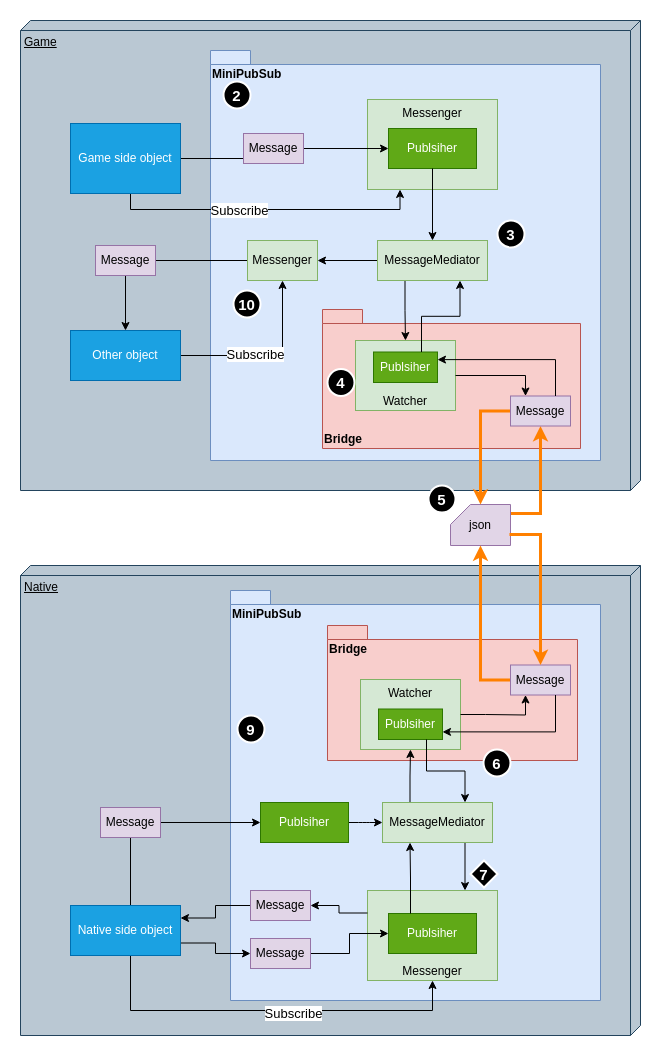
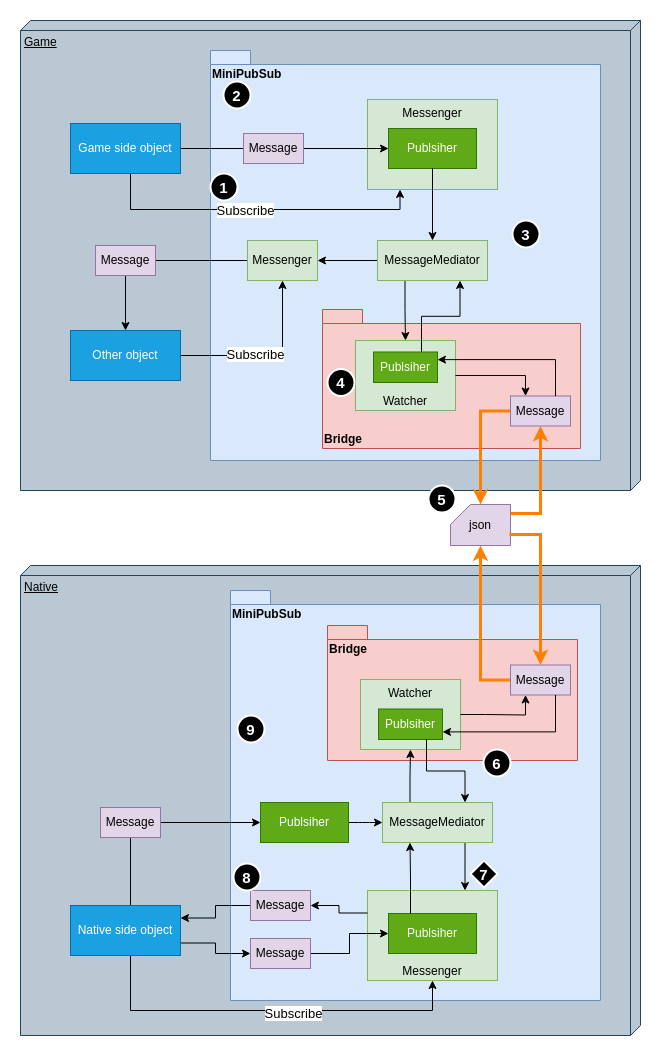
node "Game side object": size 110x70 -> 110x50
node "1": added
node "3": moved (511, 234) -> (526, 234)
node "10": removed
node "8": added
